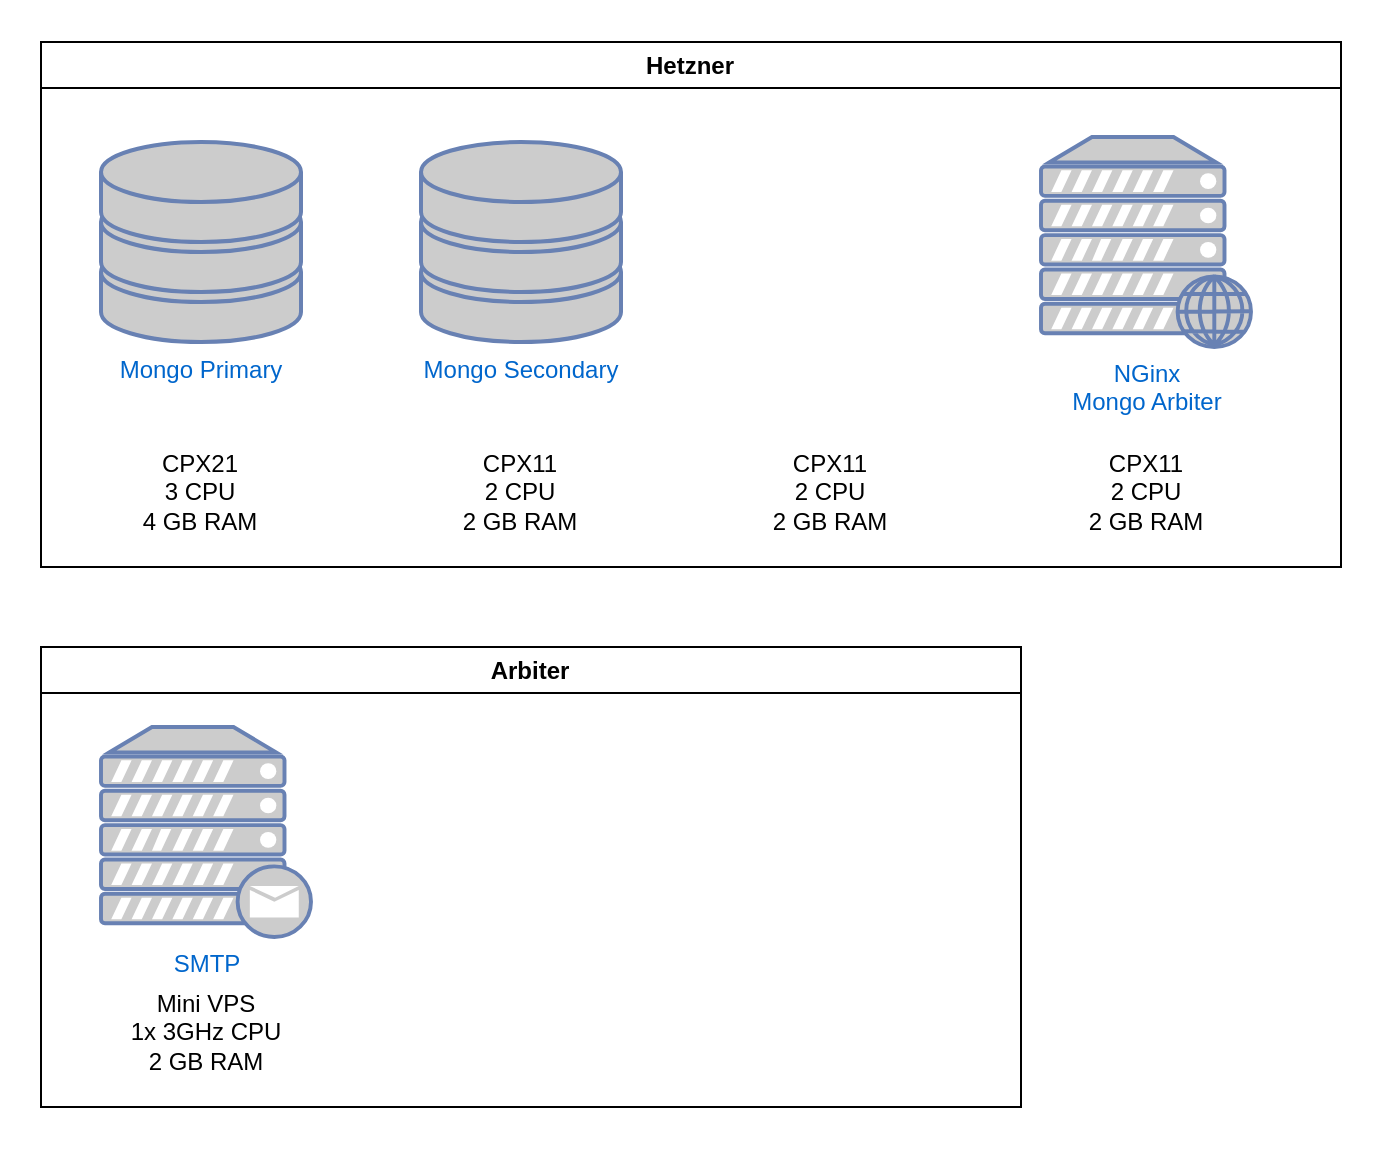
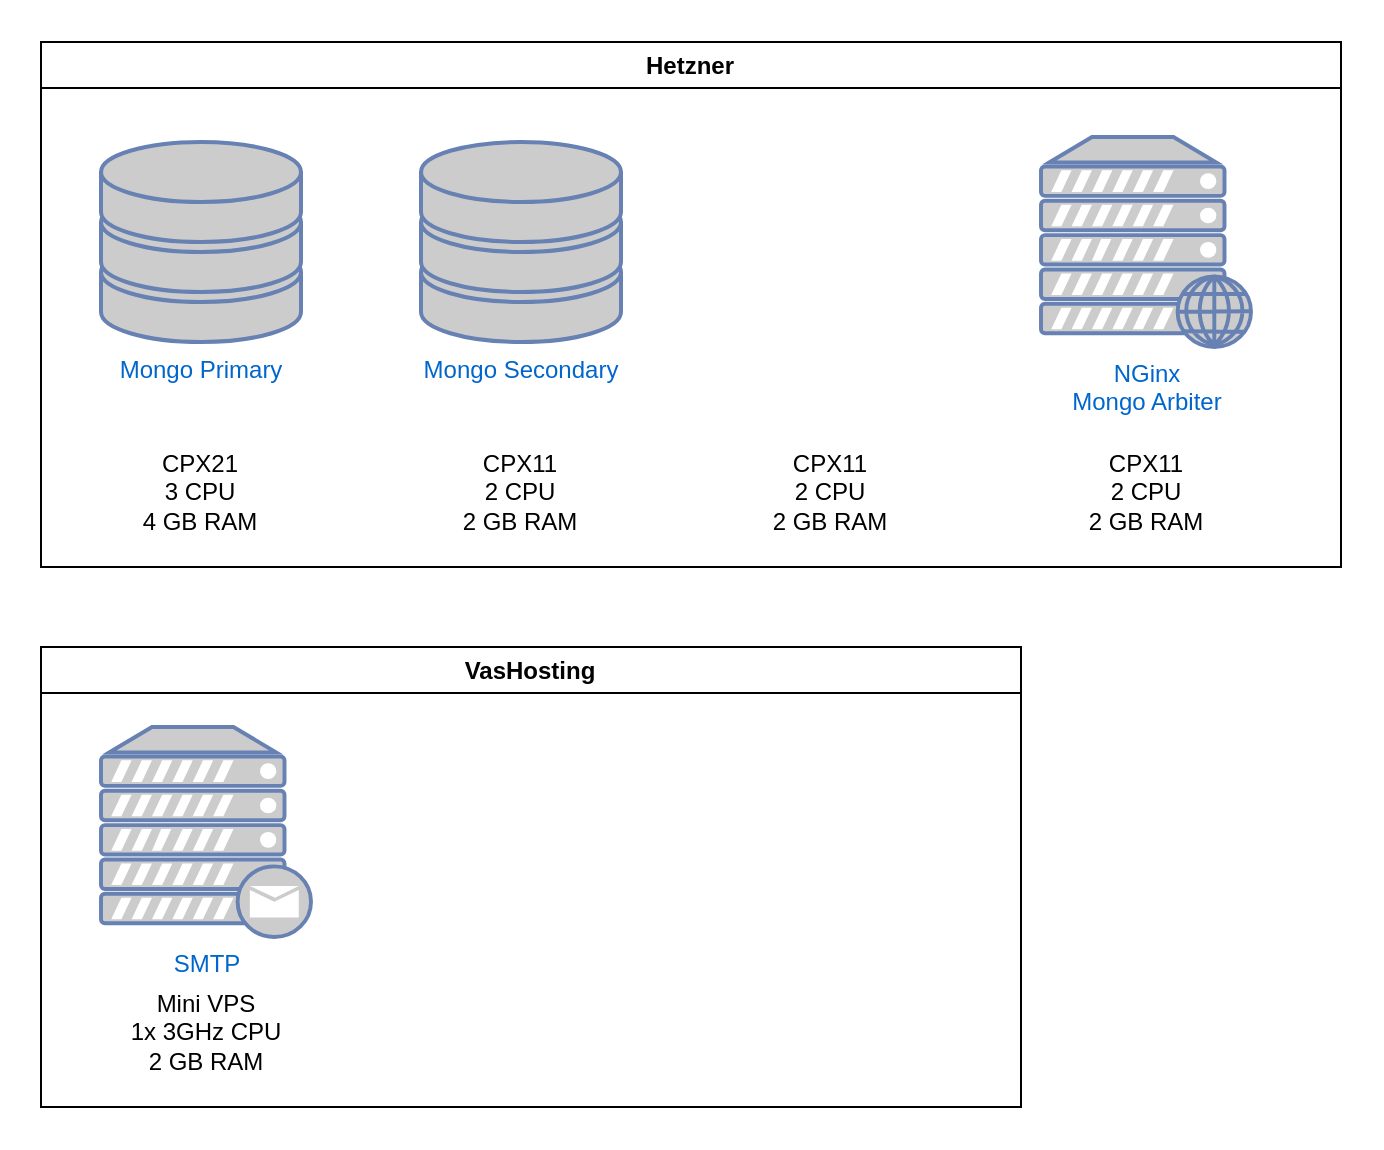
node "Arbiter": label "Arbiter" -> "VasHosting"
